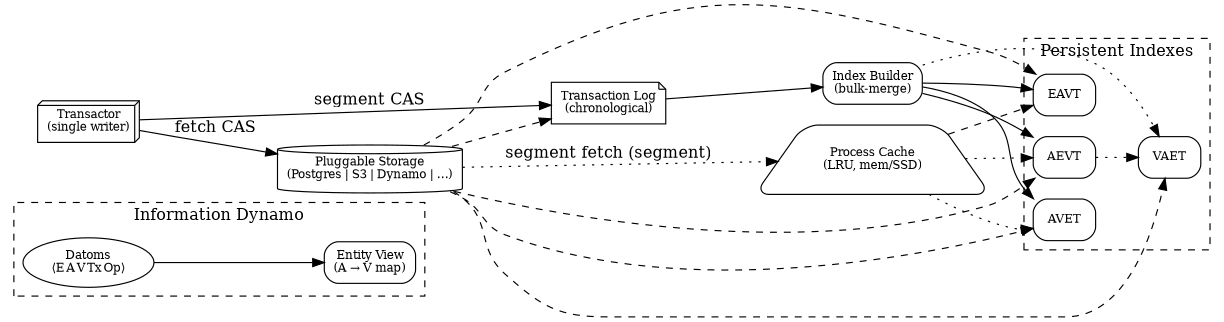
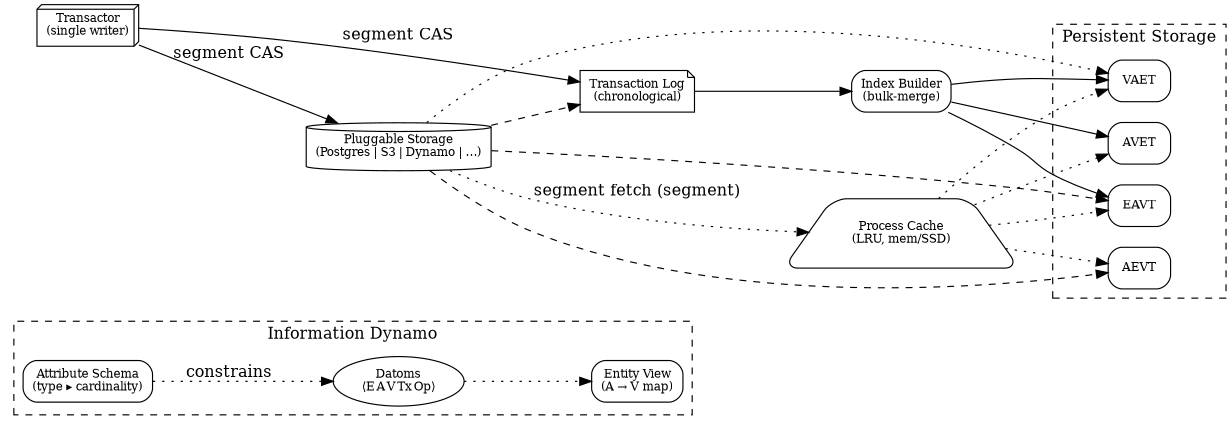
edge "Index Builder (bulk-merge)" -> "VAET": style dotted -> solid
cluster "Persistent Indexes": label "Persistent Indexes" -> "Persistent Storage"
edge "Index Builder (bulk-merge)" -> "AEVT": removed
edge "Process Cache (LRU, mem/SSD)" -> "EAVT": style dashed -> dotted
edge "Transactor (single writer)" -> "Pluggable Storage (Postgres | S3 | Dynamo | …)": label "fetch CAS" -> "segment CAS"
edge "AEVT" -> "VAET": now "Process Cache (LRU, mem/SSD)" -> "VAET"
edge "Datoms ⟨E A V Tx Op⟩" -> "Entity View (A → V map)": style solid -> dotted
edge "Pluggable Storage (Postgres | S3 | Dynamo | …)" -> "AVET": removed
edge "Pluggable Storage (Postgres | S3 | Dynamo | …)" -> "VAET": style dashed -> dotted
node "Attribute Schema (type ▸ cardinality)": added
